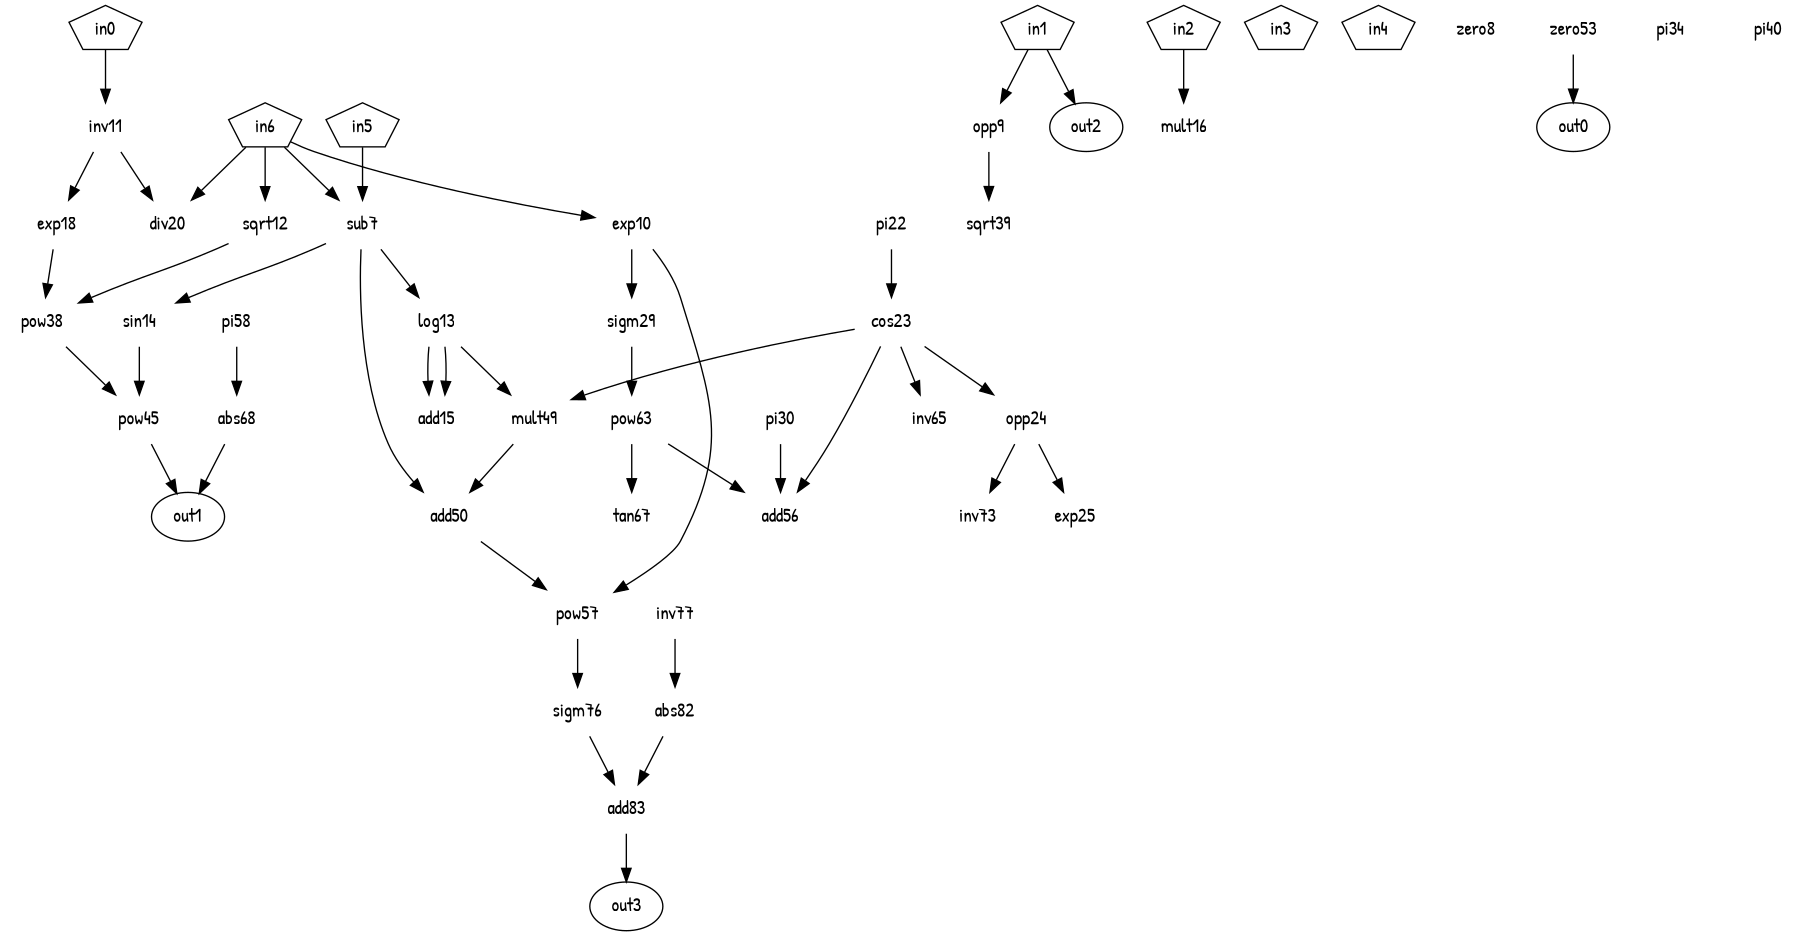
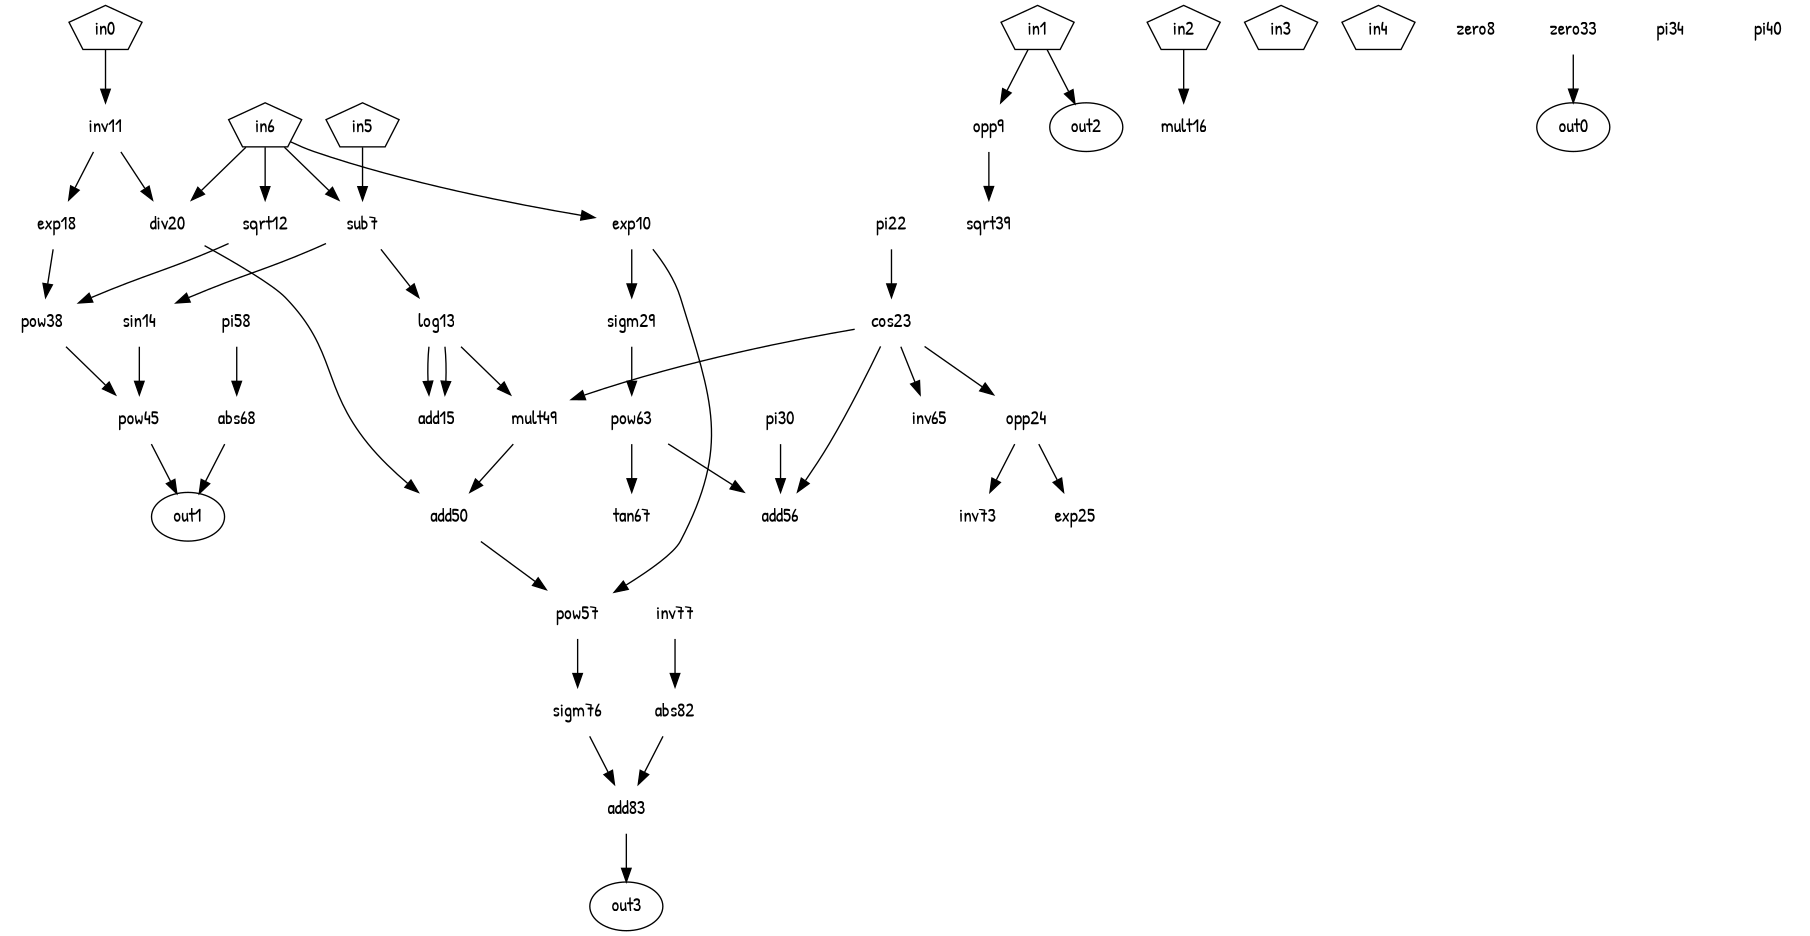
node "zero53": label "zero53" -> "zero33"
edge "sub7" -> "add50": now "div20" -> "add50"
